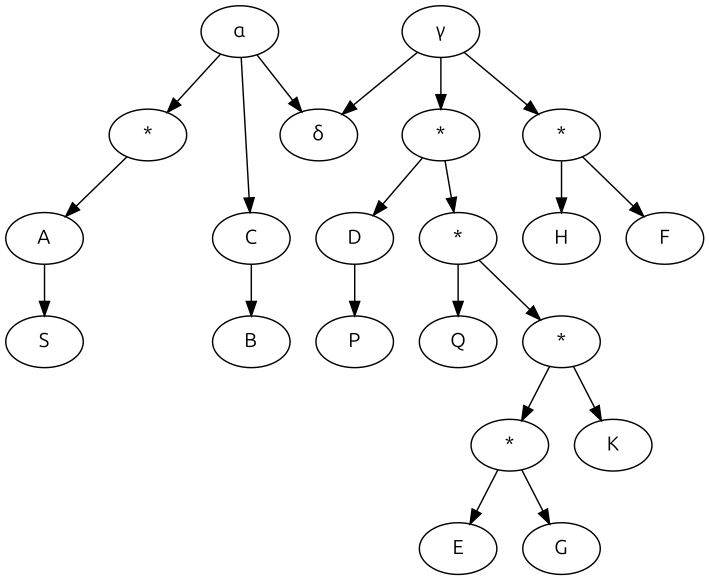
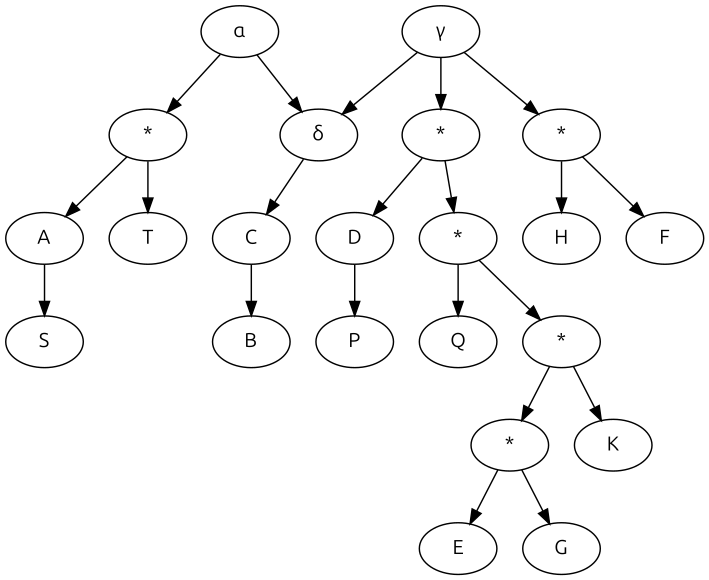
edge "α" -> "C": now "δ" -> "C"
node "T": added
